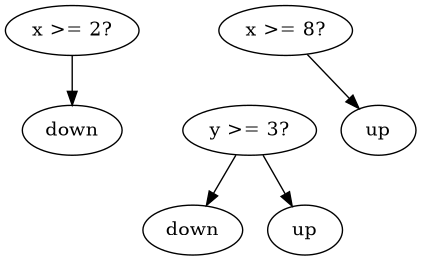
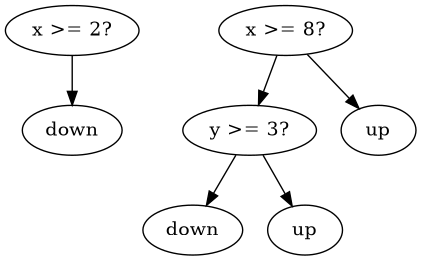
edge "x >= 8?" -> "y >= 3?": added
